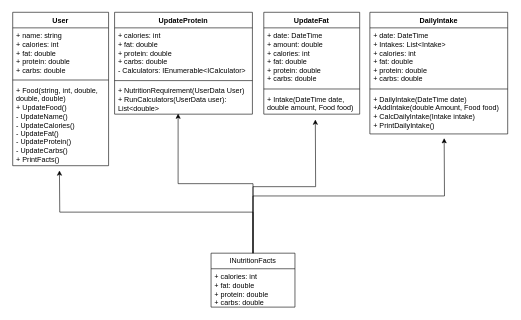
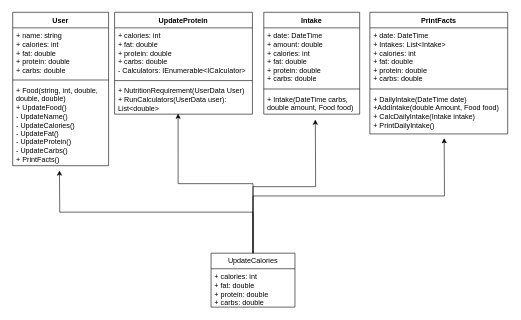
node "UpdateFat": label "UpdateFat" -> "Intake"
node "DailyIntake": label "DailyIntake" -> "PrintFacts"
node "+ Intake(DateTime date, double amount, Food food)": label "+ Intake(DateTime date, double amount, Food food)" -> "+ Intake(DateTime carbs, double amount, Food food)"
node "INutritionFacts": label "INutritionFacts" -> "UpdateCalories"
